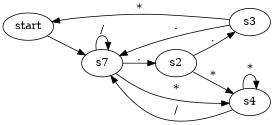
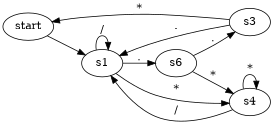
node "s7": label "s7" -> "s1"
node "s2": label "s2" -> "s6"
